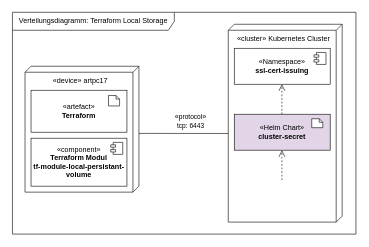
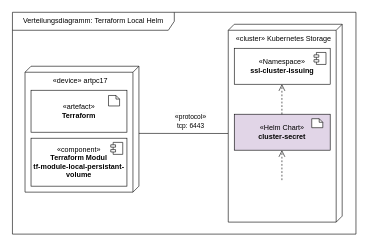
node "Verteilungsdiagramm: Terraform Local Storage": label "Verteilungsdiagramm: Terraform Local Storage" -> "Verteilungsdiagramm: Terraform Local Helm"
node "«cluster» Kubernetes Cluster": label "«cluster» Kubernetes Cluster" -> "«cluster» Kubernetes Storage"
node "«Namespace» ssl-cert-issuing": label "«Namespace» ssl-cert-issuing" -> "«Namespace» ssl-cluster-issuing"
